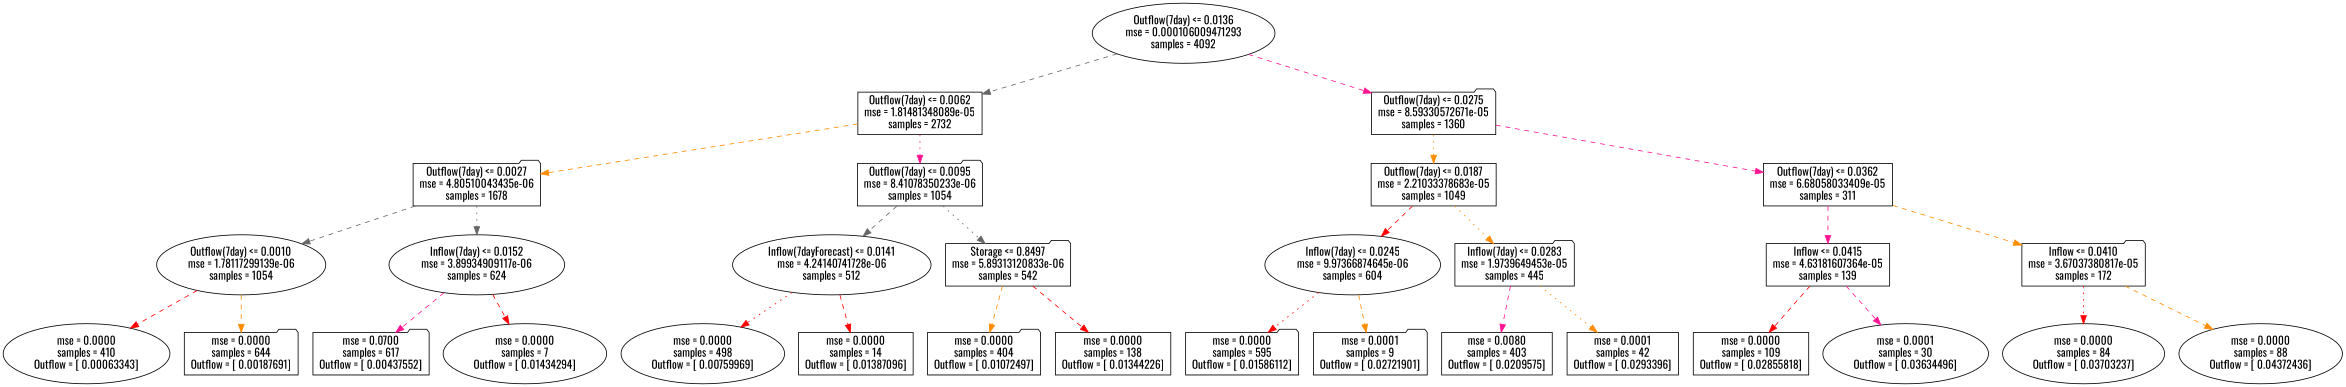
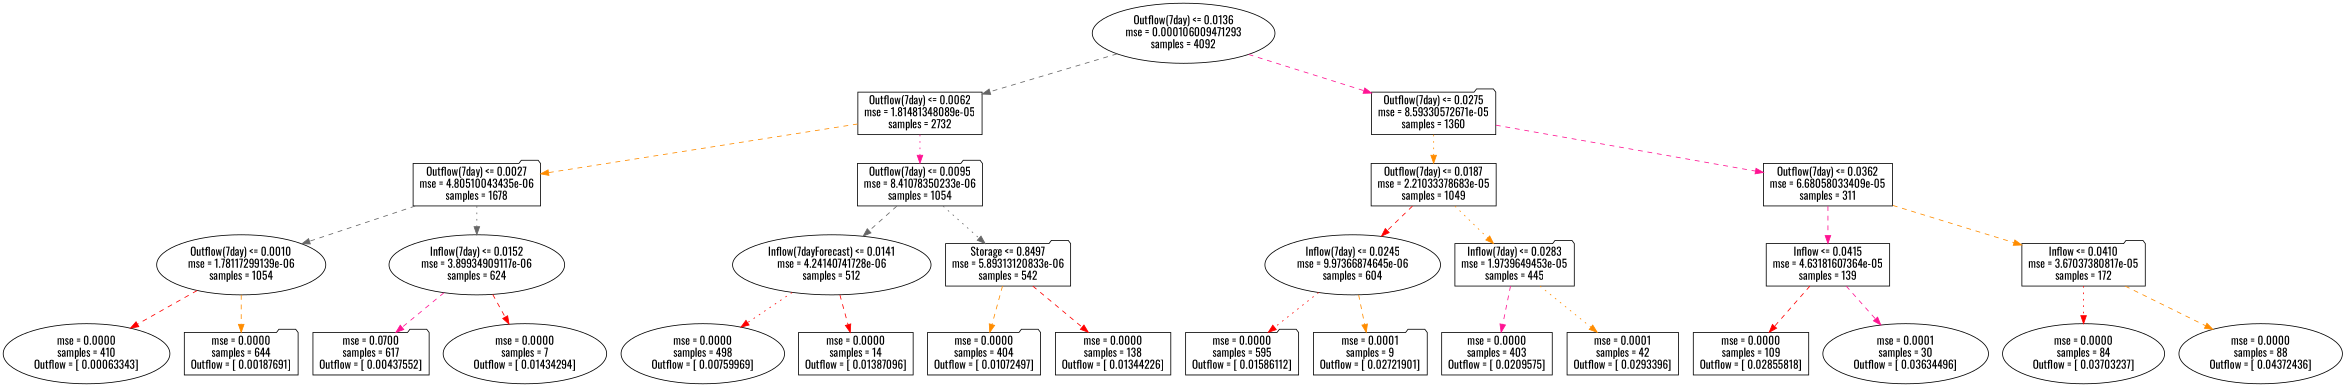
node "mse = 0.0080 samples = 403 Outflow = [ 0.0209575]": label "mse = 0.0080 samples = 403 Outflow = [ 0.0209575]" -> "mse = 0.0000 samples = 403 Outflow = [ 0.0209575]"
